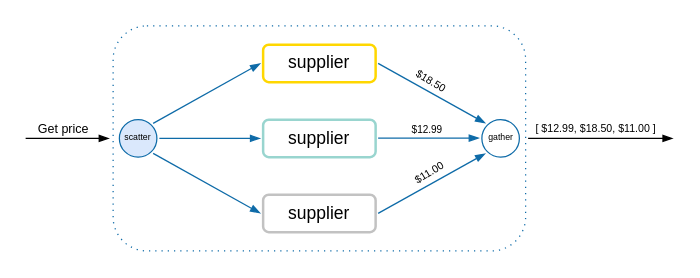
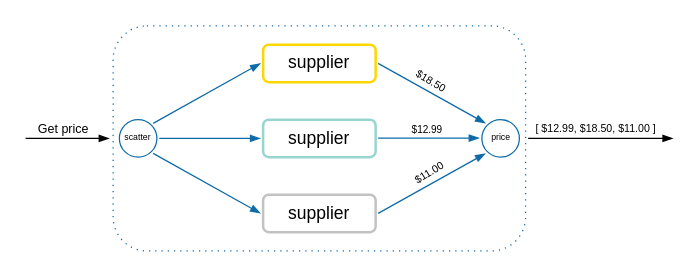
node "scatter": fillcolor #dae8fc -> #ffffff
node "gather": label "gather" -> "price"
